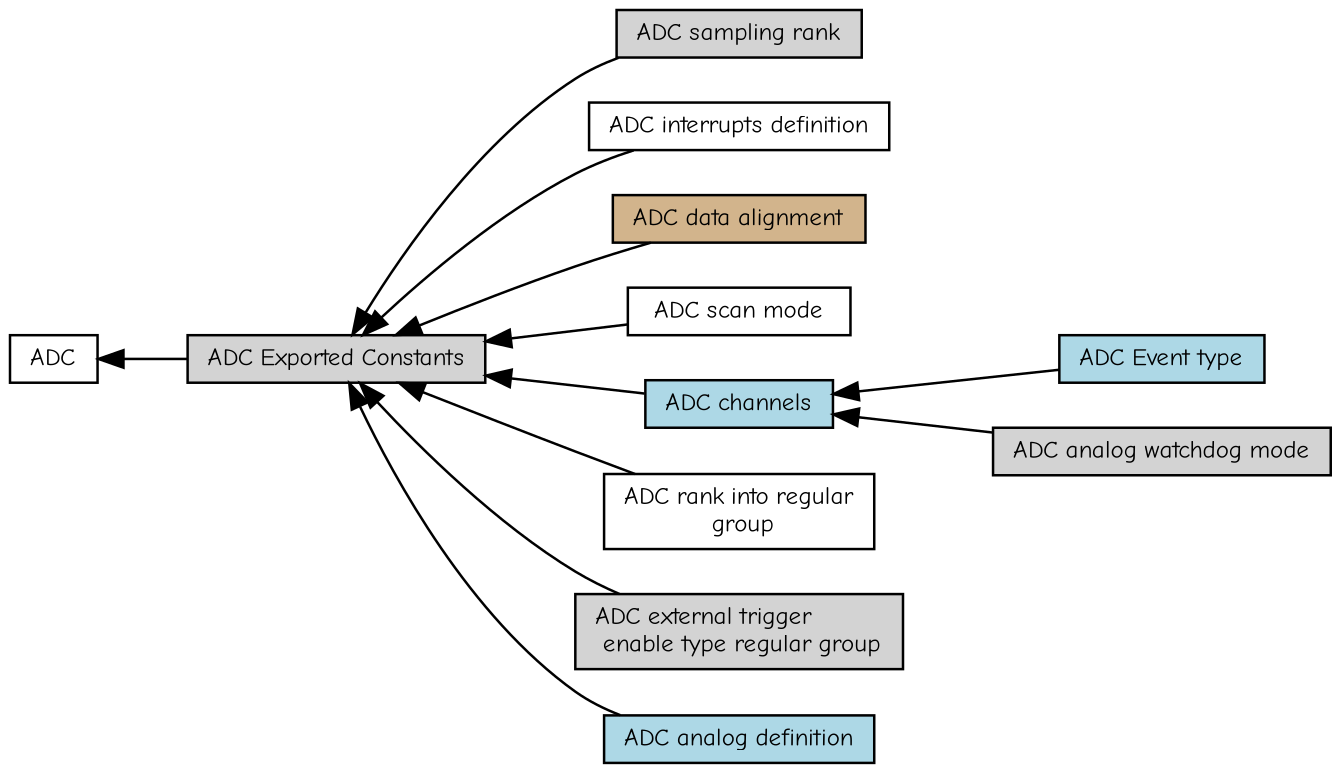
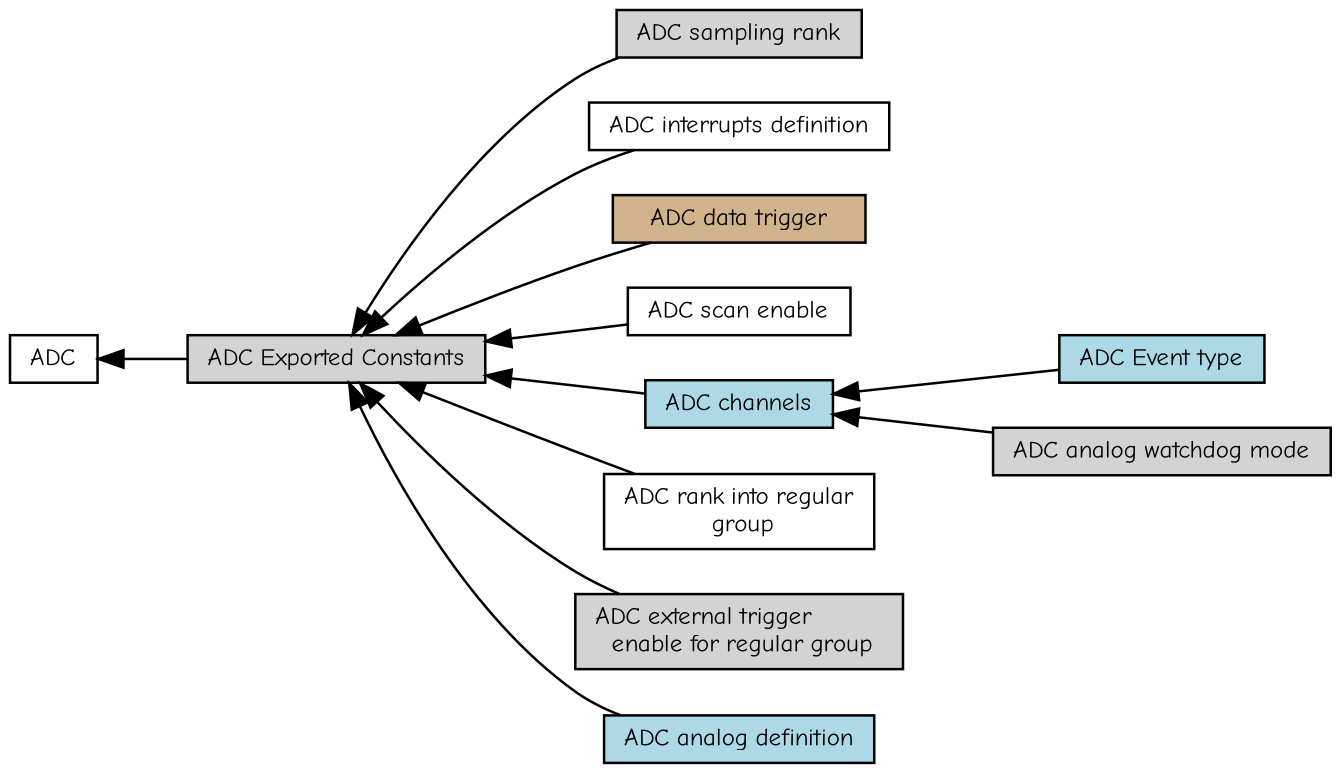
node "ADC data alignment": label "ADC data alignment" -> "ADC data trigger"
node "ADC scan mode": label "ADC scan mode" -> "ADC scan enable"
node "ADC external trigger enable type regular group": label "ADC external trigger enable type regular group" -> "ADC external trigger enable for regular group"
